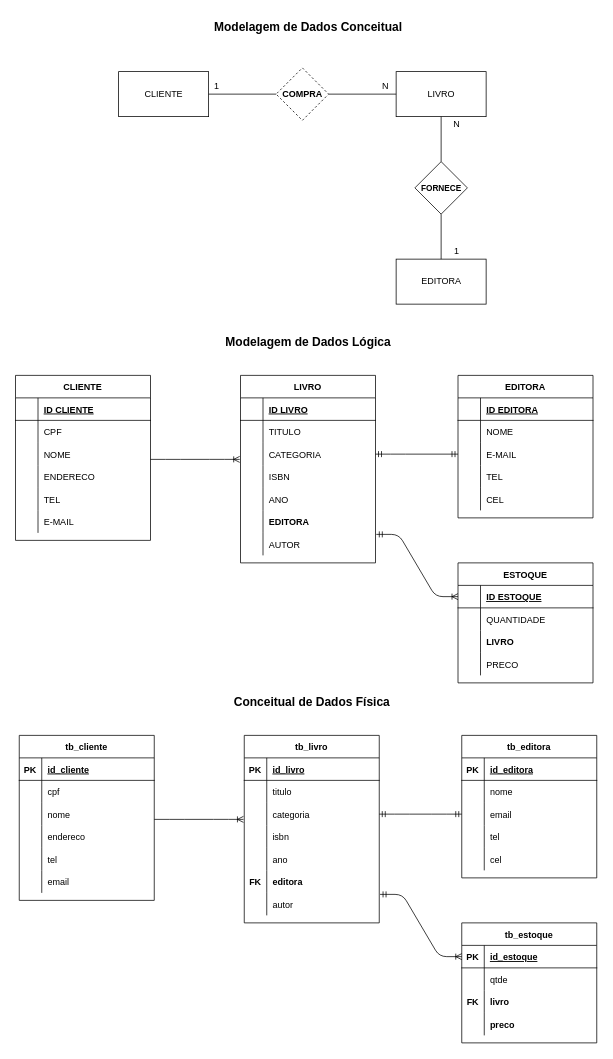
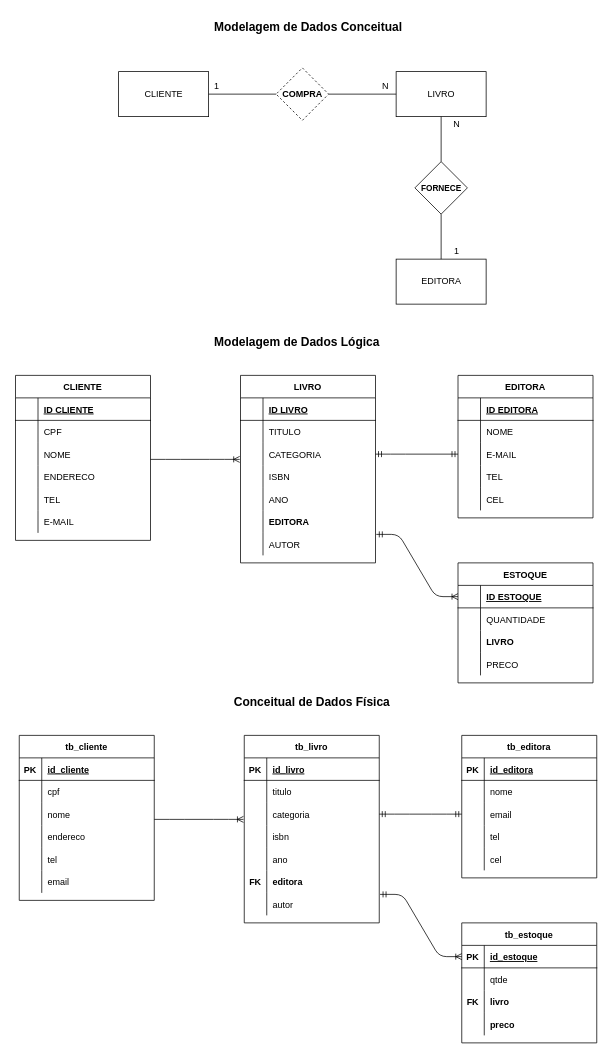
node "Modelagem de Dados Lógica": moved (308, 342) -> (297, 342)
